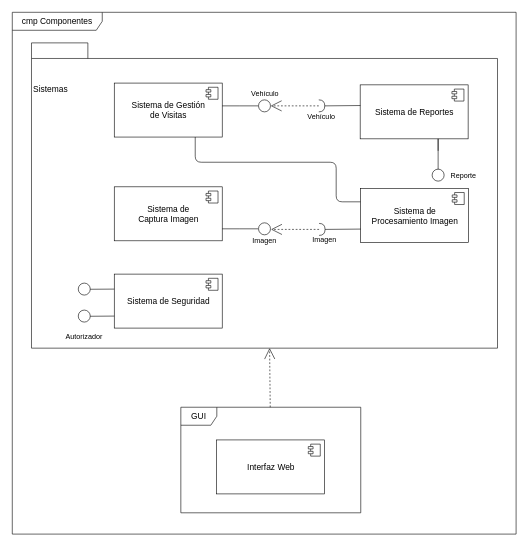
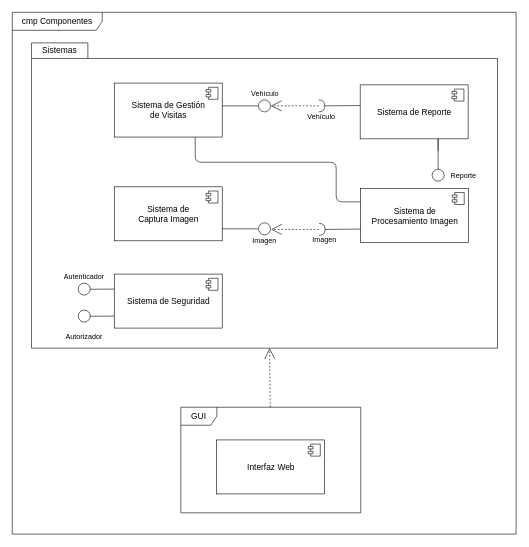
node "Sistemas": moved (51, 90) -> (60, 51)
node "Sistema de Reportes": label "Sistema de Reportes" -> "Sistema de Reporte"
node "Autenticador": added
